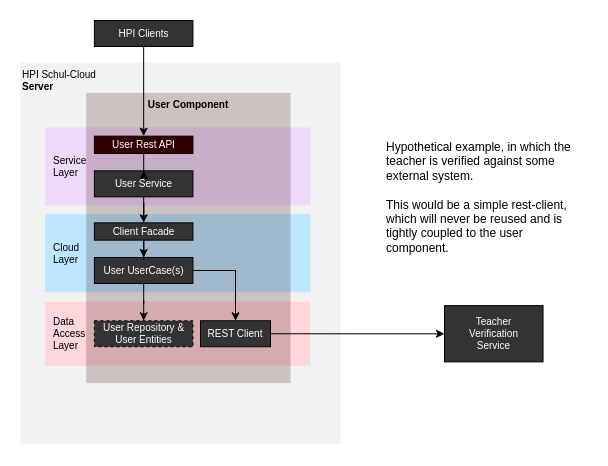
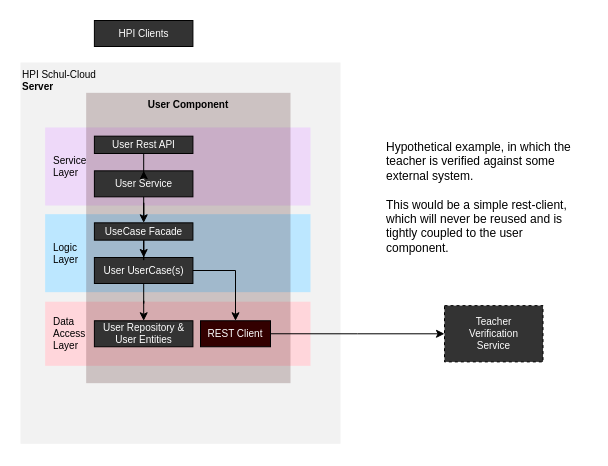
edge "HPI Clients" -> "User Rest API": removed
node "User Rest API": fillcolor #330000 -> #333333
node "Client Facade": label "Client Facade" -> "UseCase Facade"
node "Cloud Layer": label "Cloud Layer" -> "Logic Layer"
node "User Repository & User Entities": style dashed -> solid
node "REST Client": fillcolor #333333 -> #330000
node "Teacher Verification Service": style solid -> dashed
